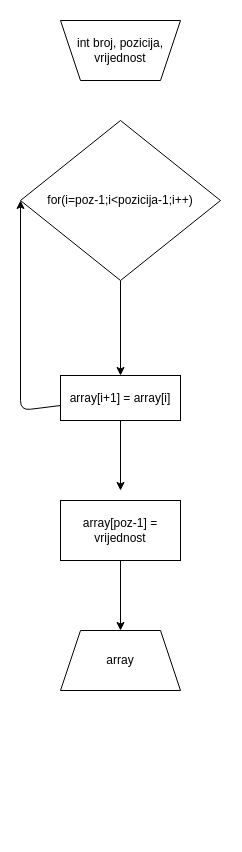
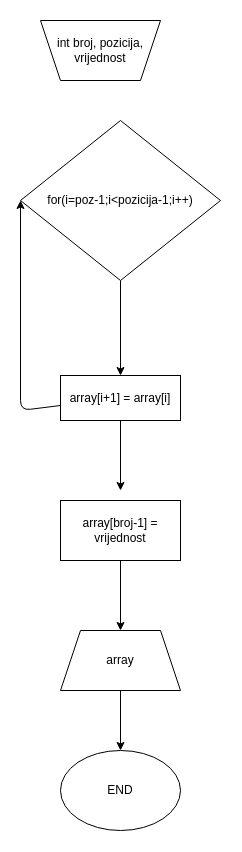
node "int broj, pozicija, vrijednost": moved (121, 51) -> (101, 51)
node "array[poz-1] = vrijednost": label "array[poz-1] = vrijednost" -> "array[broj-1] = vrijednost"
edge "array" -> "END": added
node "END": added
